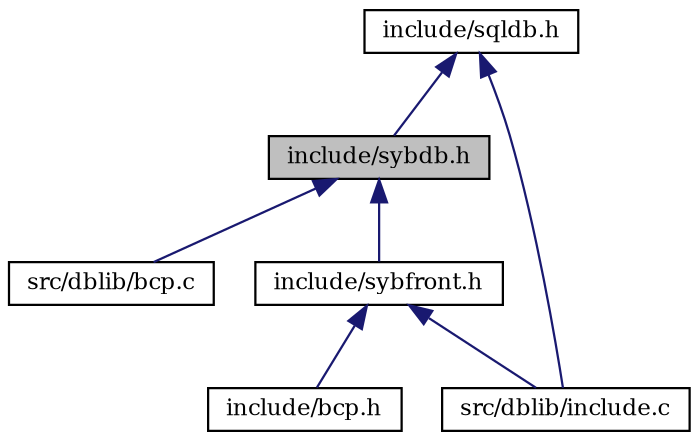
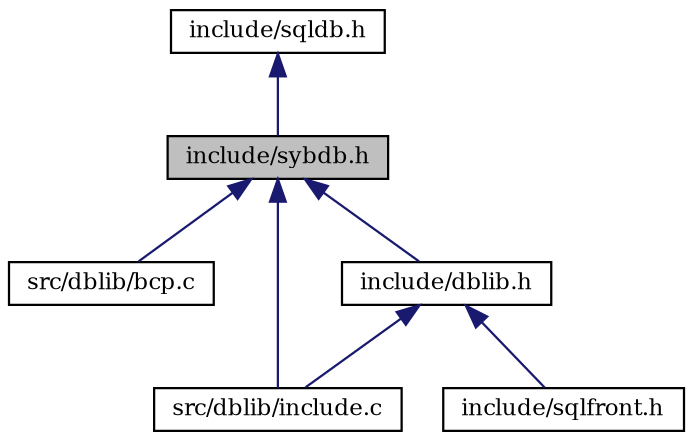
edge "src/dblib/include.c" -> "include/sqldb.h": now "src/dblib/include.c" -> "include/sybdb.h"
node "include/sybfront.h": label "include/sybfront.h" -> "include/dblib.h"
node "include/bcp.h": label "include/bcp.h" -> "include/sqlfront.h"
